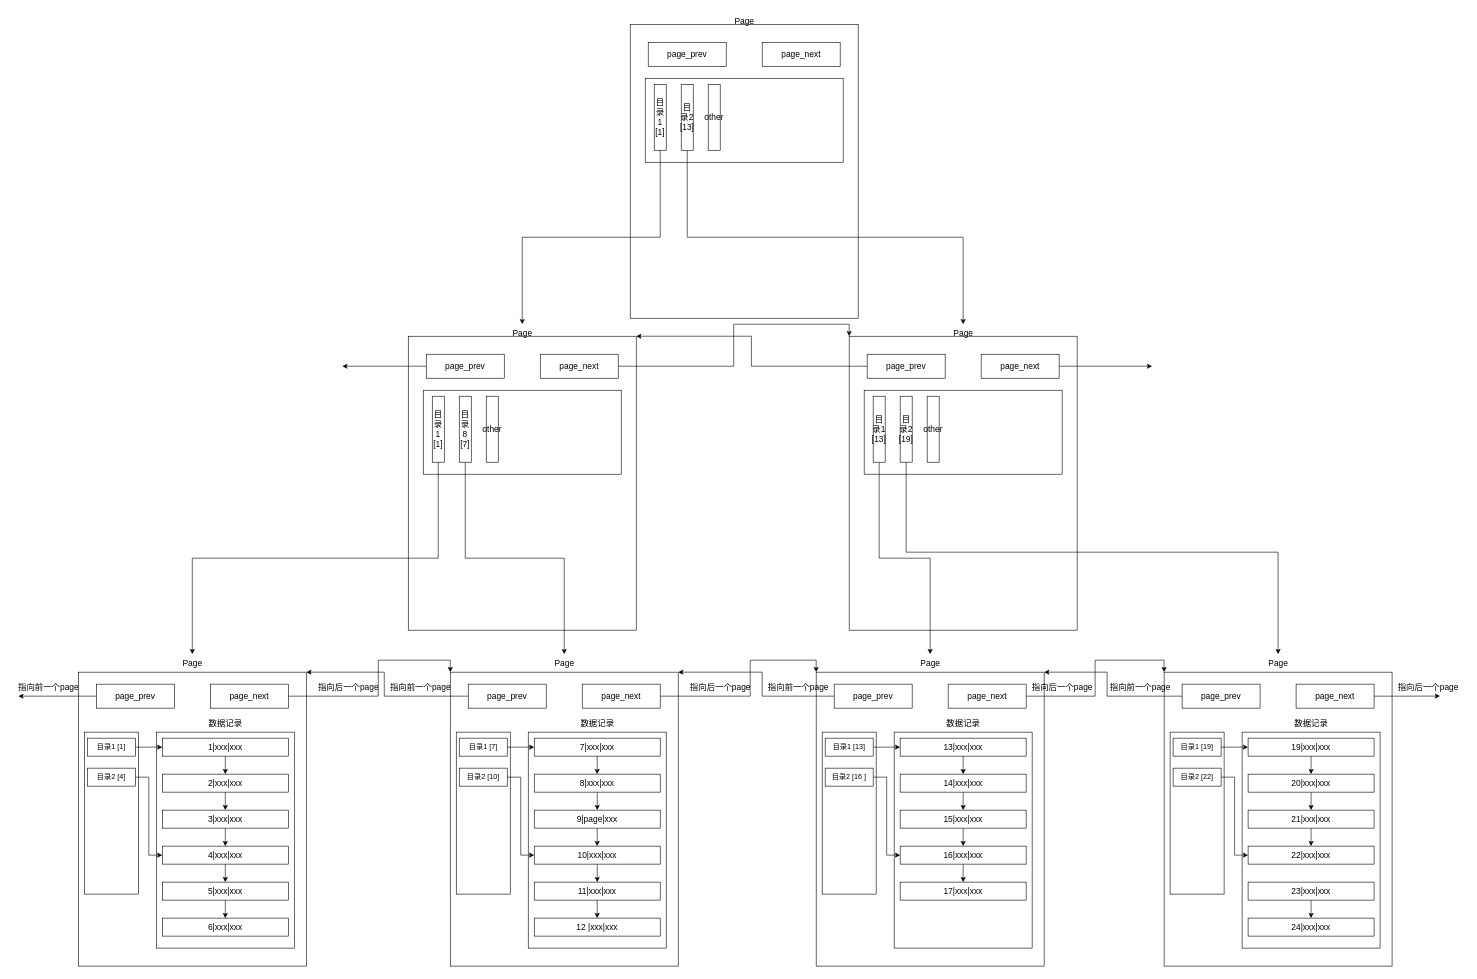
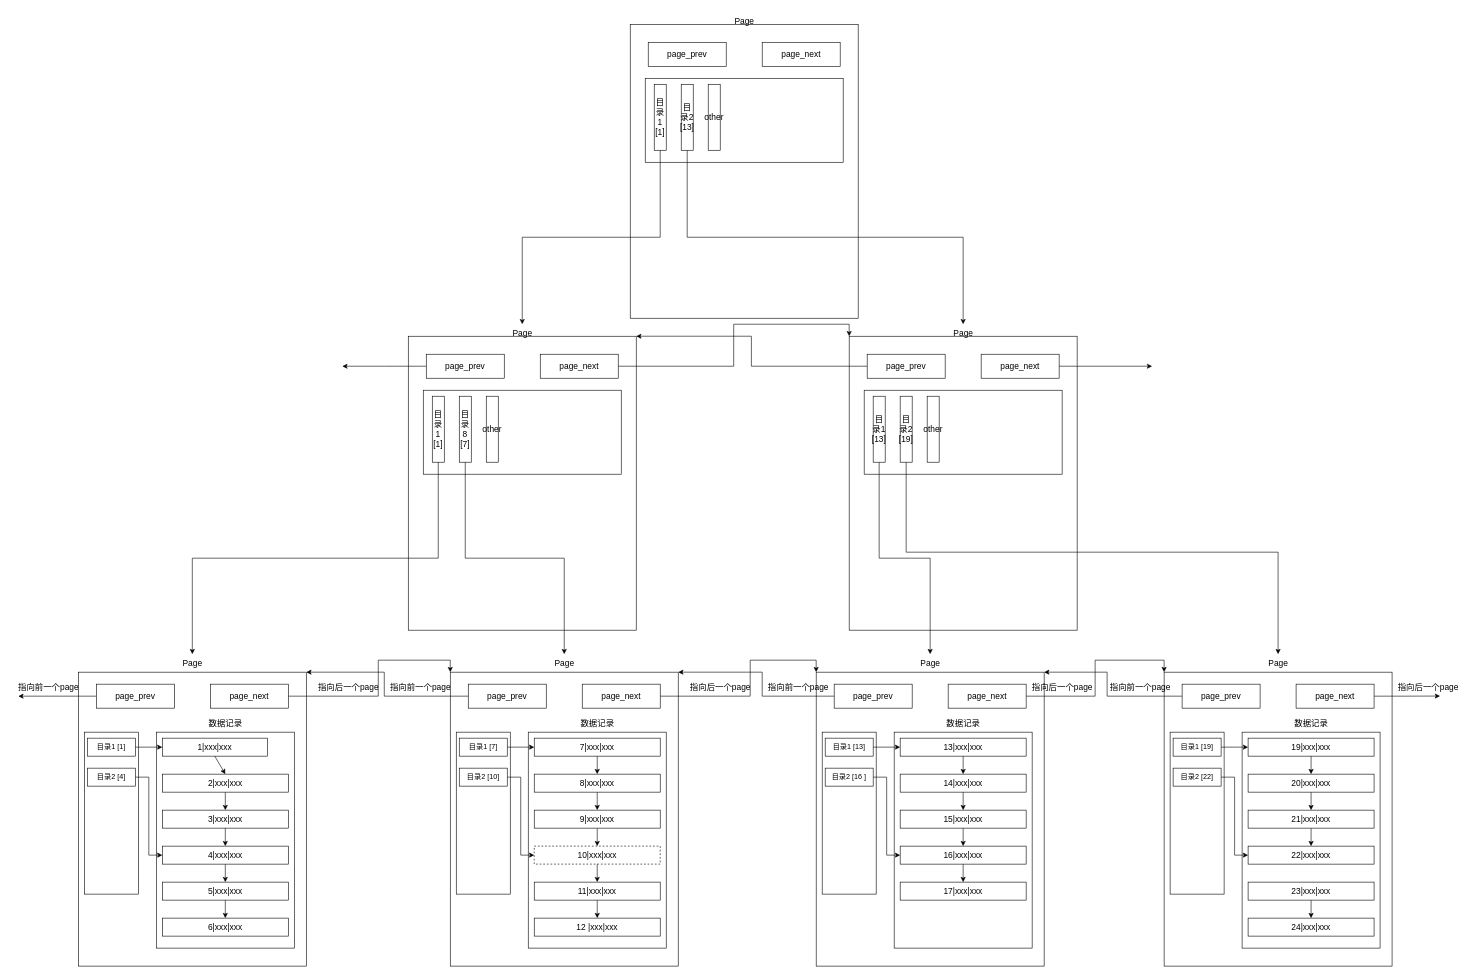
node "1|xxx|xxx": size 126x18 -> 105x18
node "9|page|xxx": label "9|page|xxx" -> "9|xxx|xxx"
node "10|xxx|xxx": style solid -> dashed
